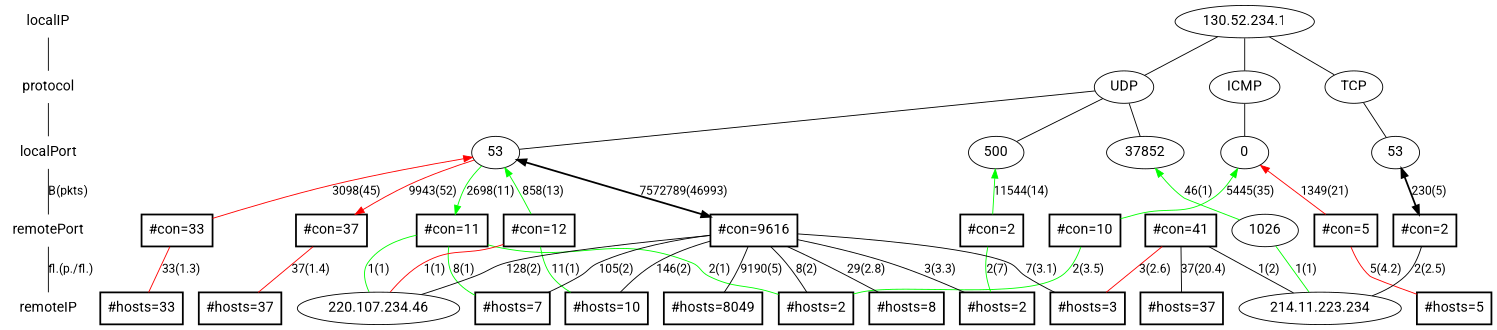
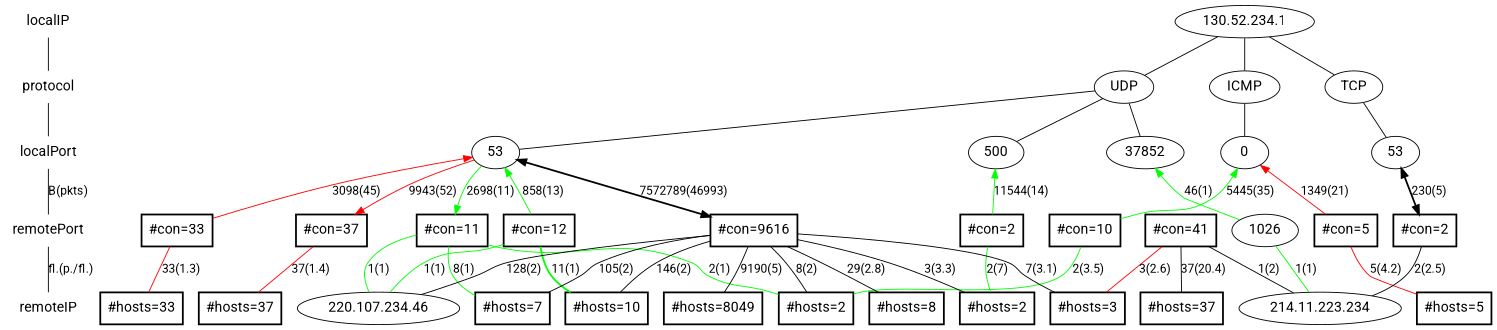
edge "#con=12" -- "220.107.234.46": color red -> green
edge "#con=12" -- "#hosts=10": style solid -> bold
